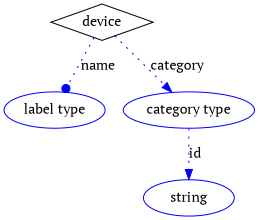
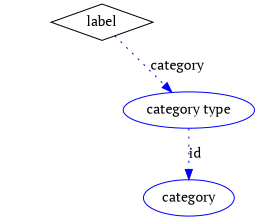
node "device": label "device" -> "label"
node "label type": removed
node "string": label "string" -> "category"
